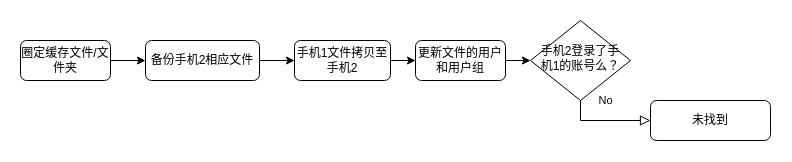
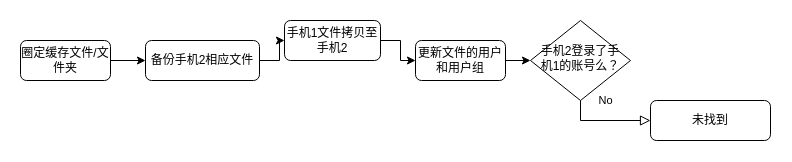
node "手机1文件拷贝至手机2": moved (343, 61) -> (333, 41)
